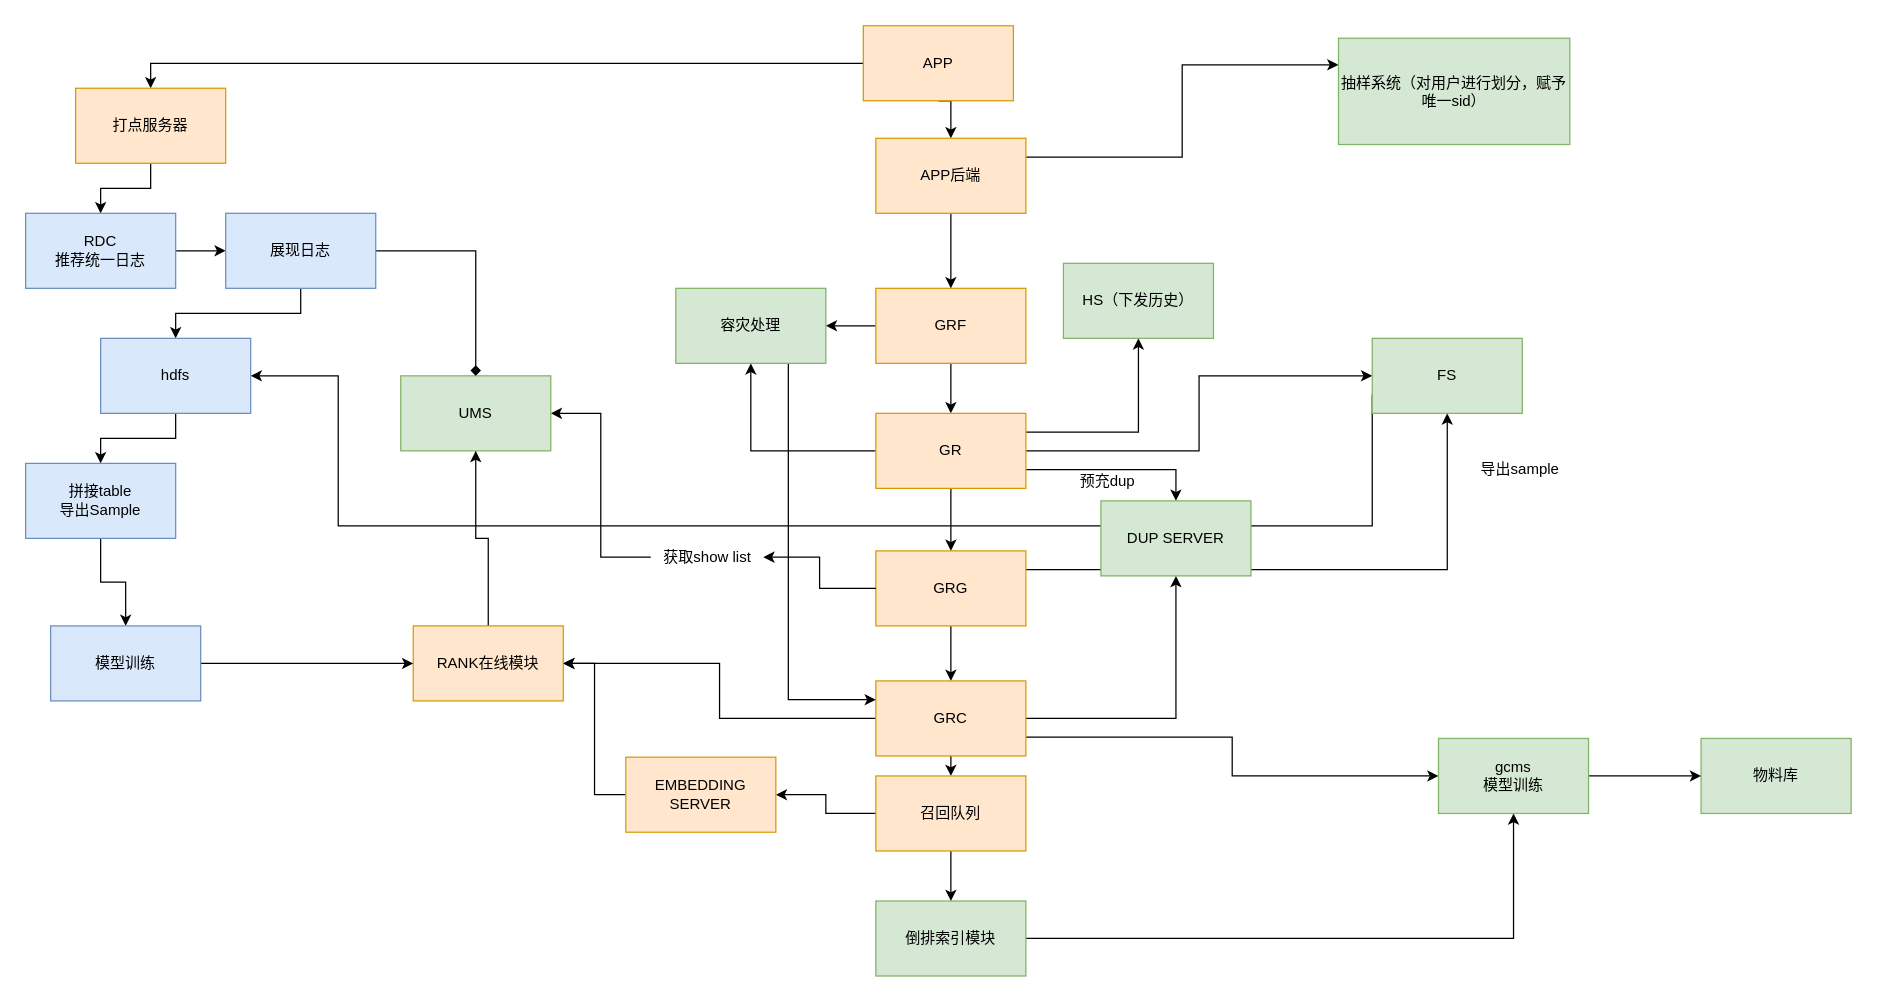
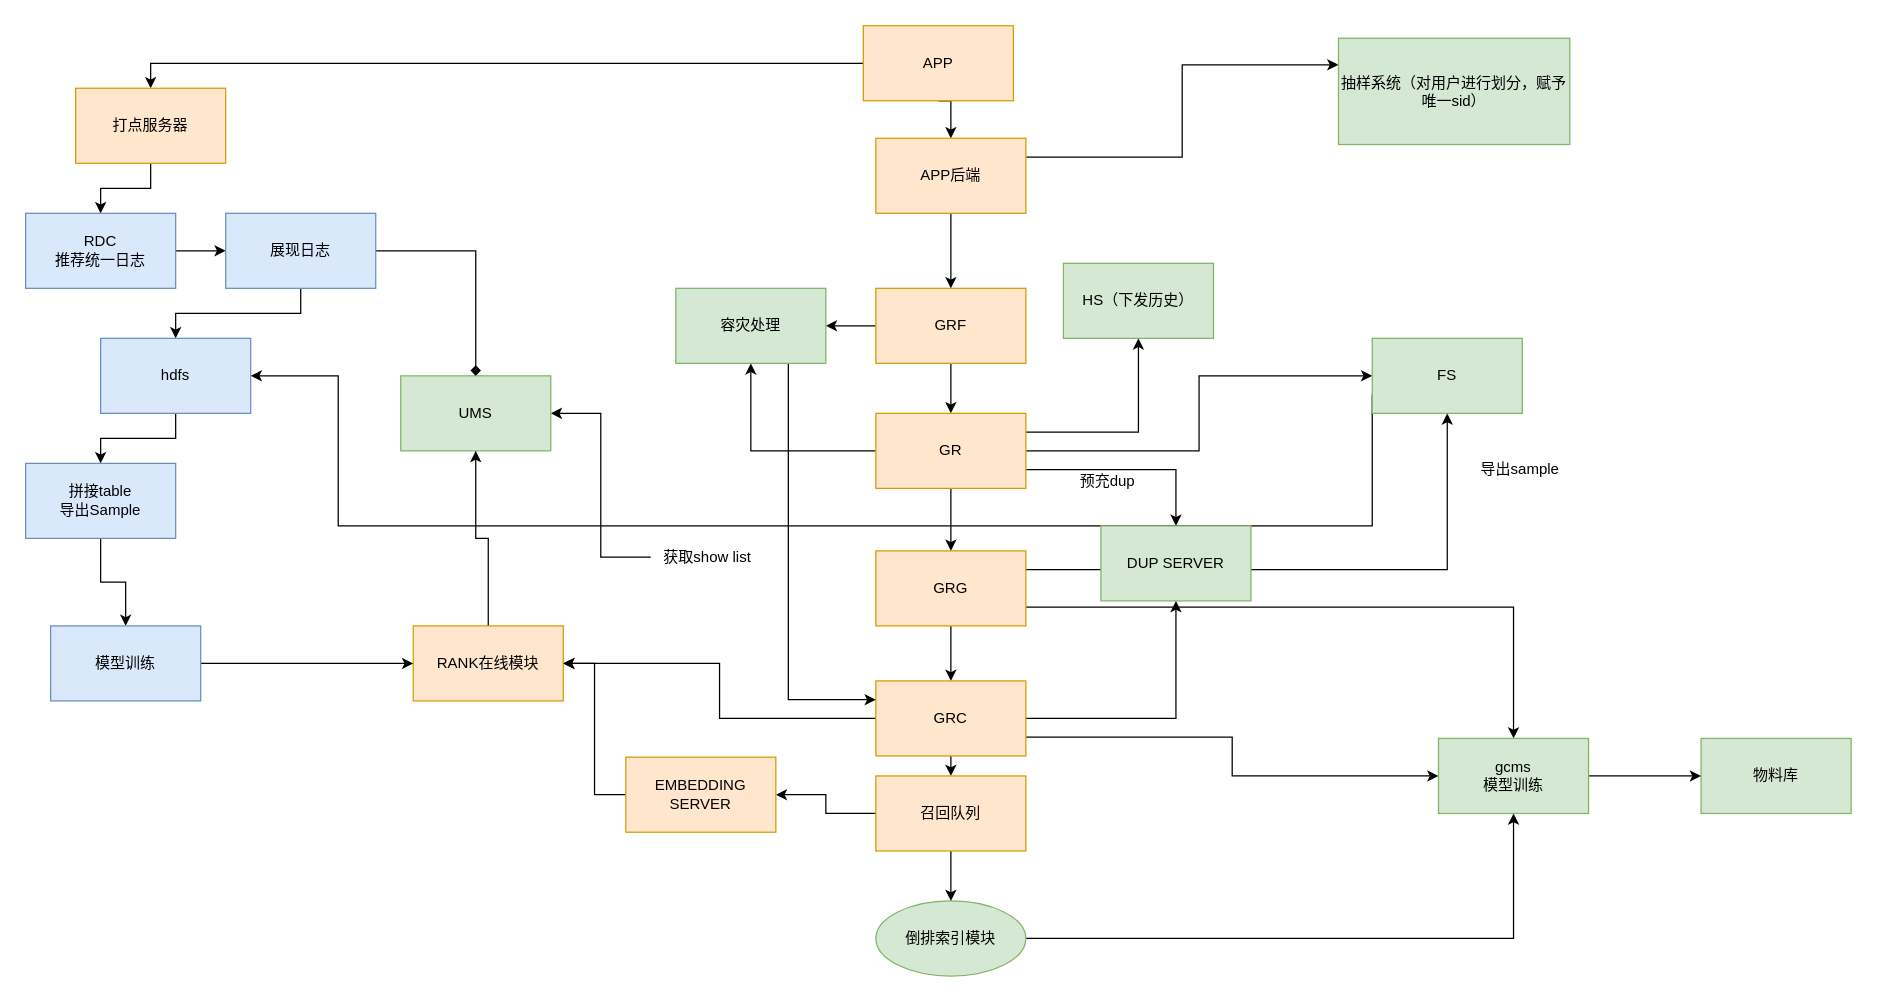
node "DUP SERVER": moved (1176, 538) -> (1176, 563)
edge "GRG" -> "获取show list": removed
edge "GRG" -> "gcms 模型训练": added
node "倒排索引模块": shape rectangle -> ellipse
